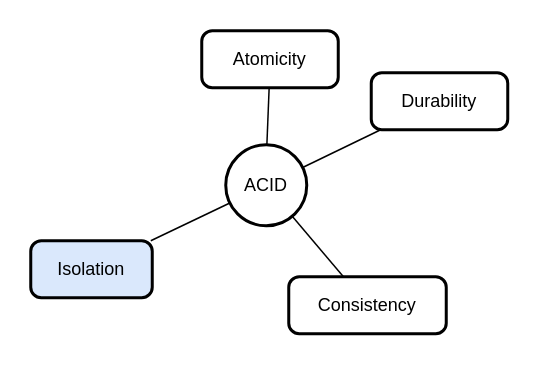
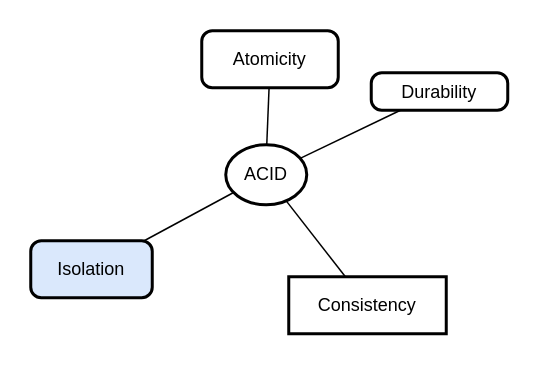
node "Durability": size 137x57 -> 137x38
node "ACID": size 81x81 -> 81x60
node "Consistency": shape rounded rectangle -> rectangle
